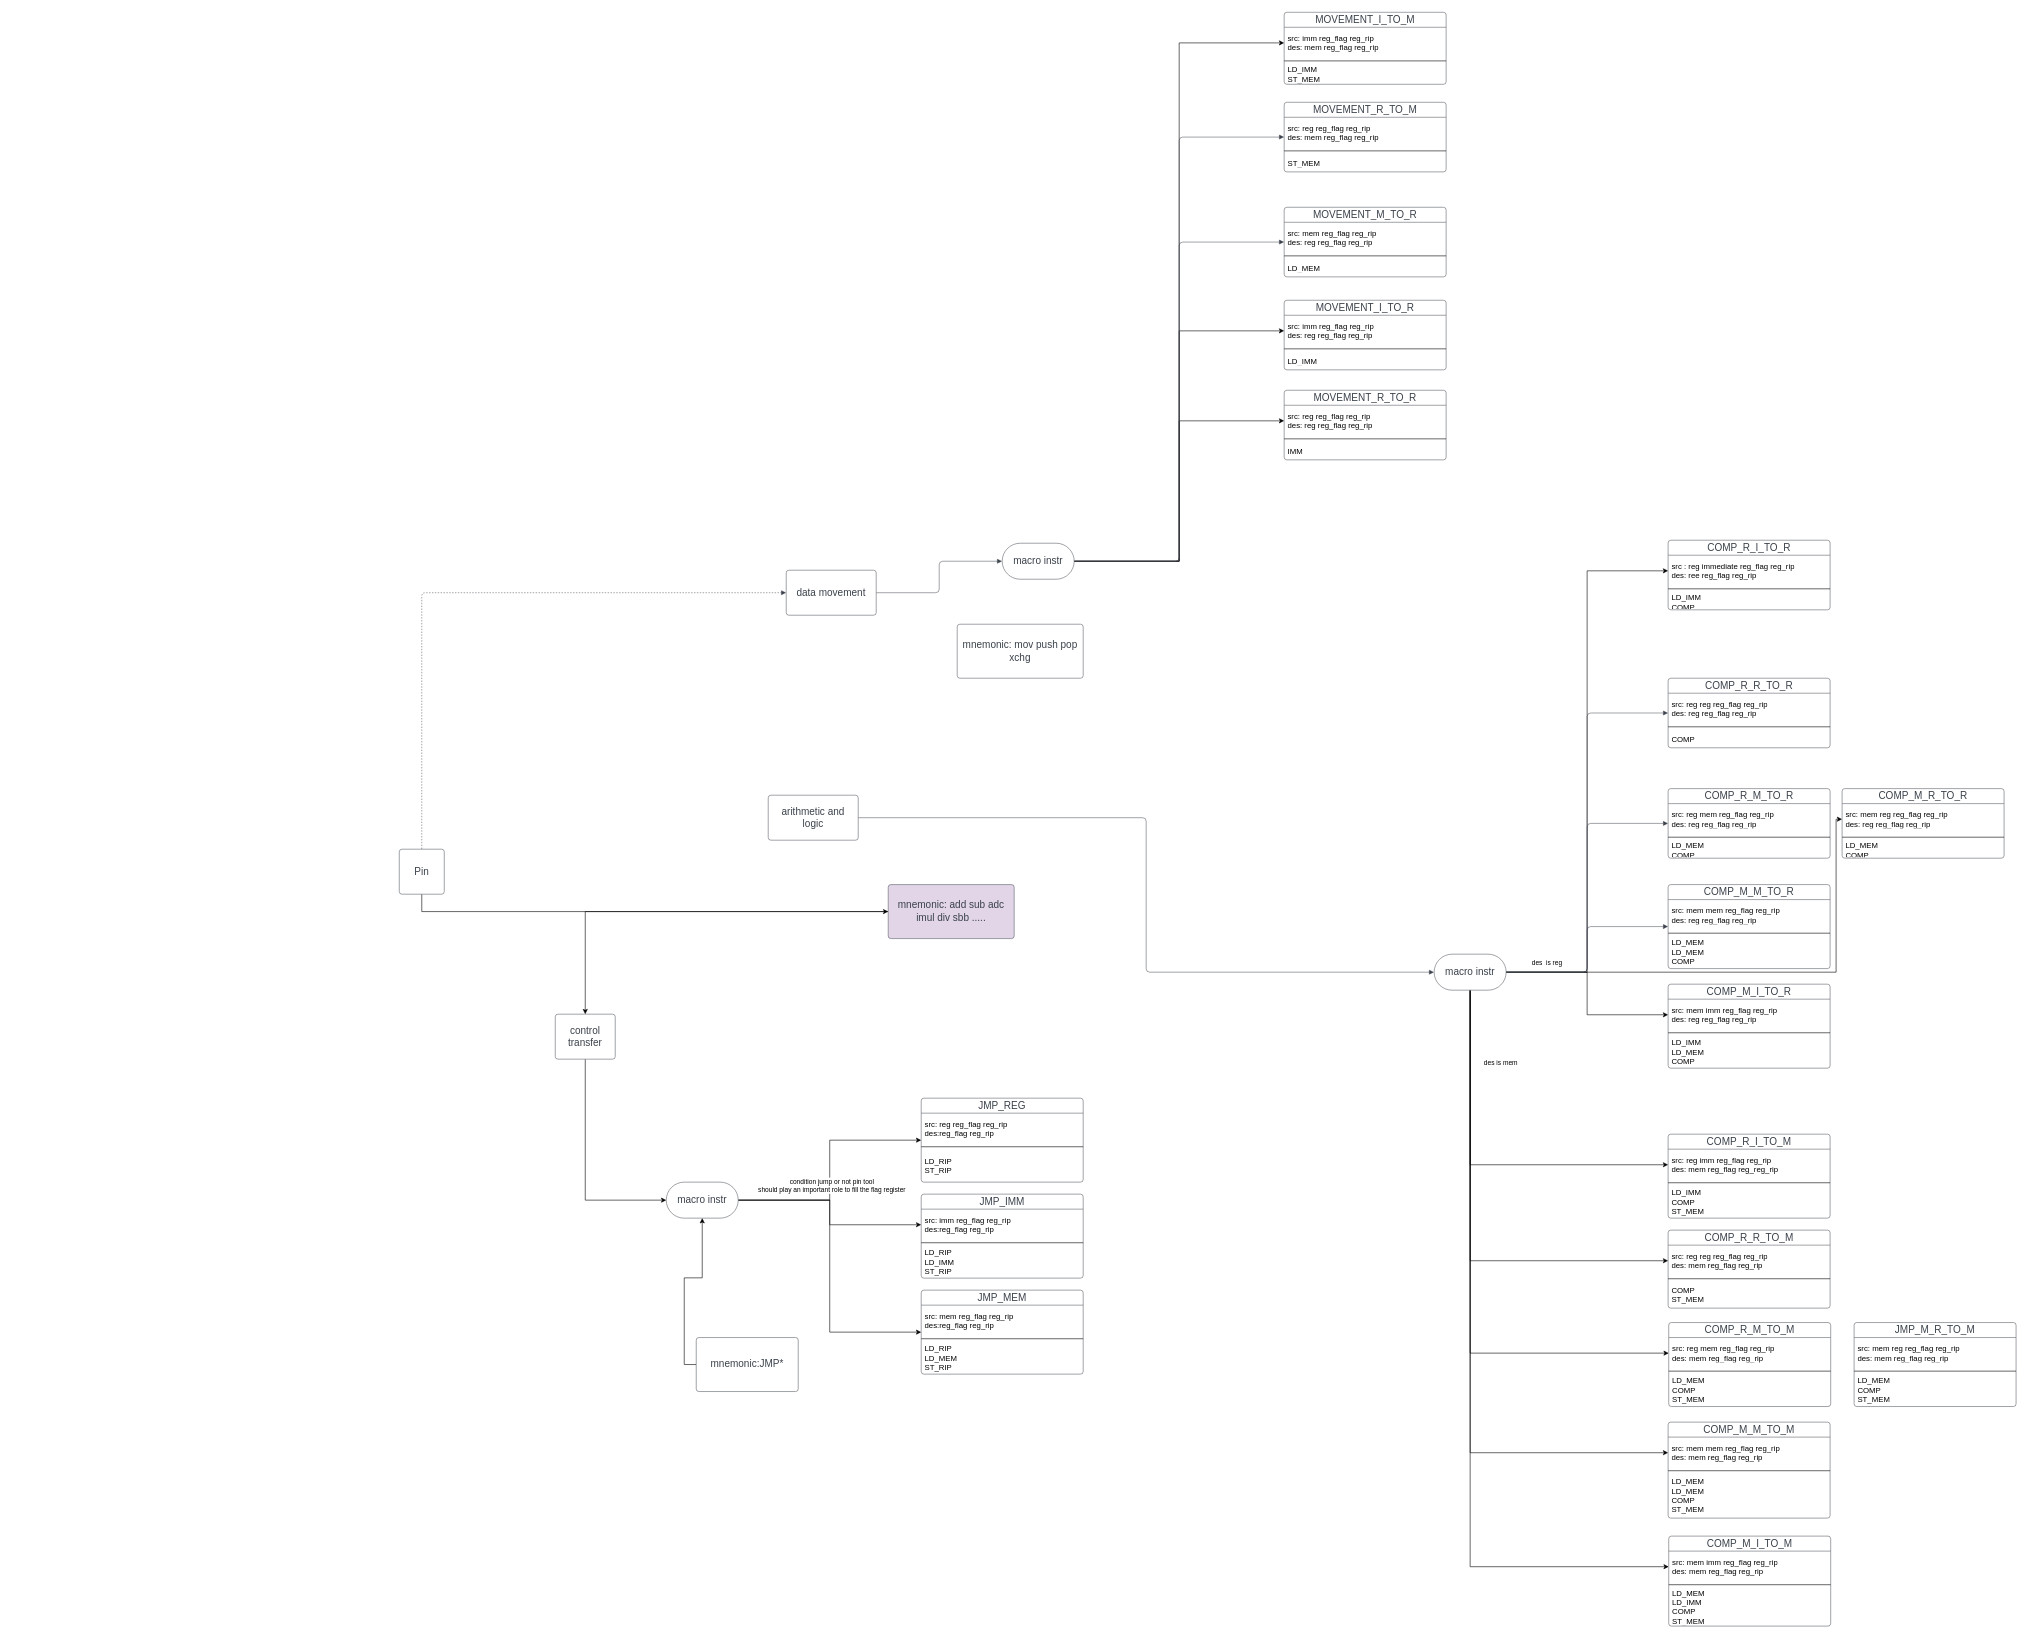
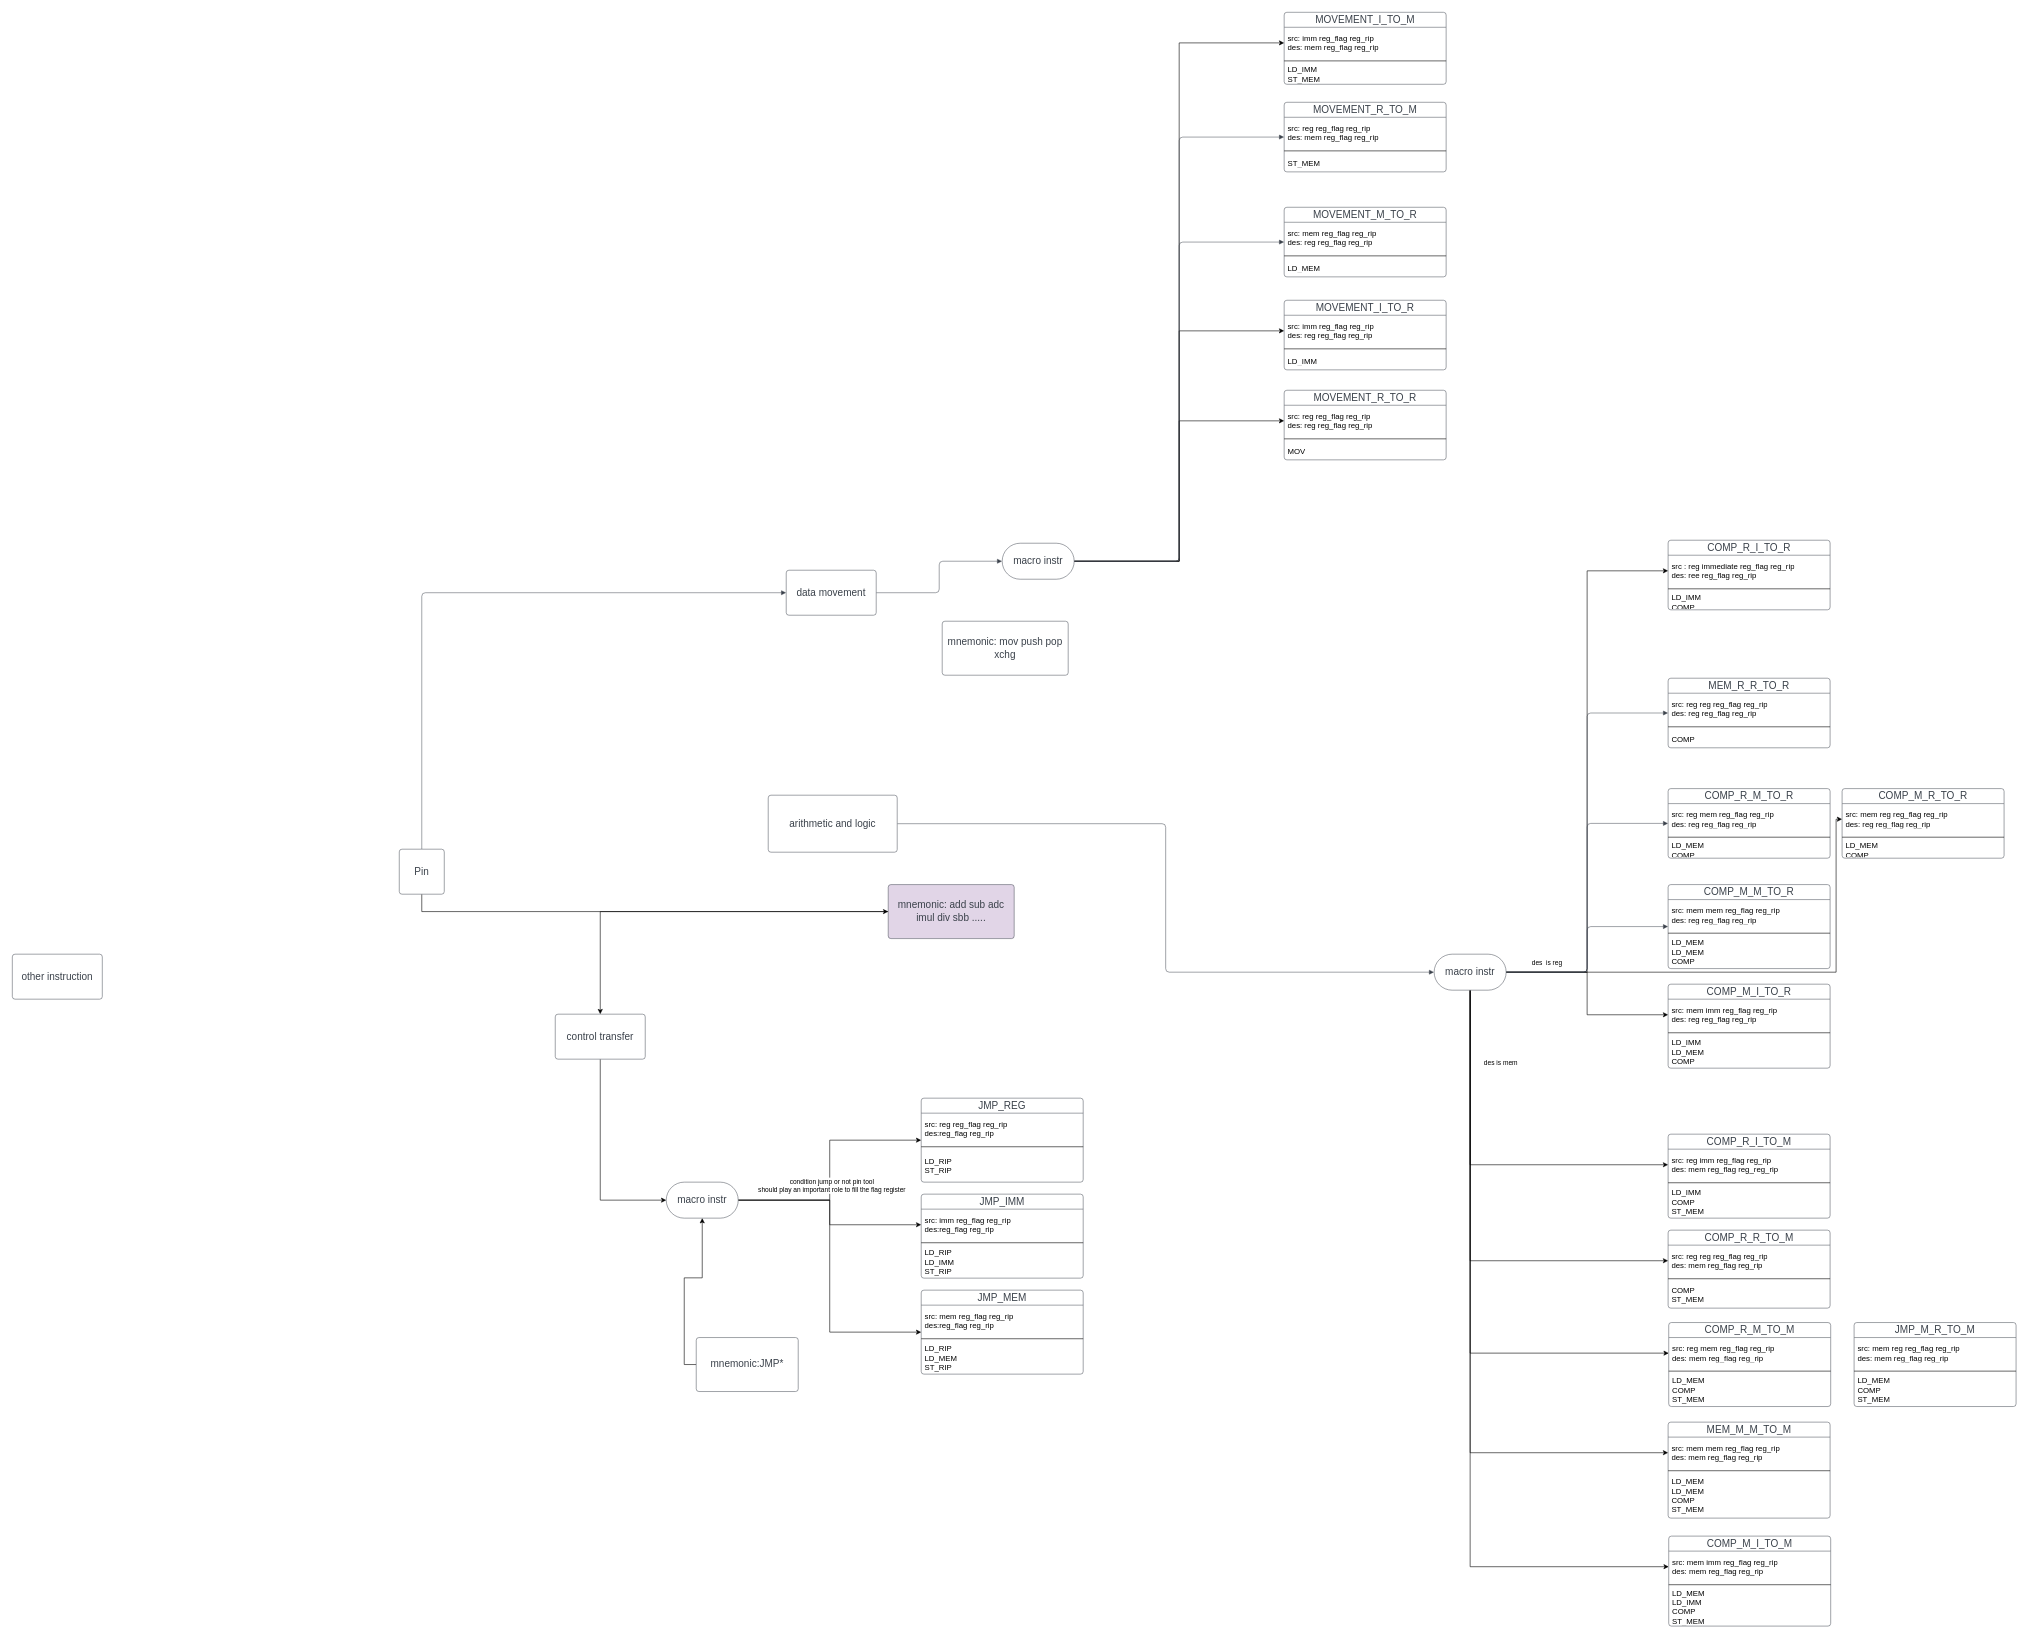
node "IMM": label "IMM" -> "MOV"
edge "Pin" -> "data movement": style dashed -> solid
node "mnemonic: mov push pop xchg": moved (1020, 651) -> (1005, 648)
node "COMP_R_R_TO_R": label "COMP_R_R_TO_R" -> "MEM_R_R_TO_R"
node "arithmetic and logic": size 90x45 -> 129x57
node "other instruction": added
node "control transfer": size 60x45 -> 90x45
node "COMP_M_M_TO_M": label "COMP_M_M_TO_M" -> "MEM_M_M_TO_M"
